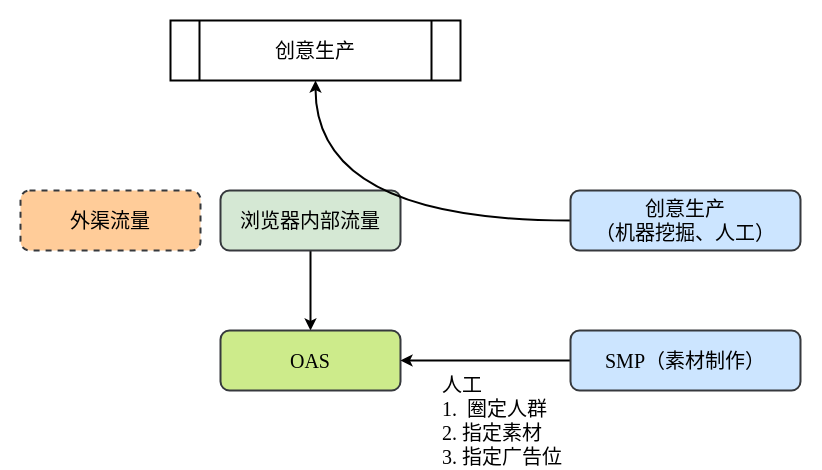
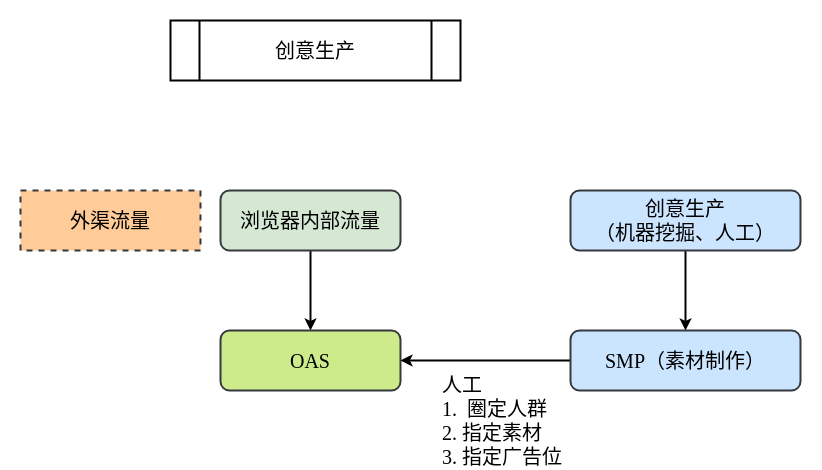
edge "创意生产 （机器挖掘、人工）" -> "创意生产": now "创意生产 （机器挖掘、人工）" -> "SMP（素材制作）"
node "外渠流量": shape rounded rectangle -> rectangle
